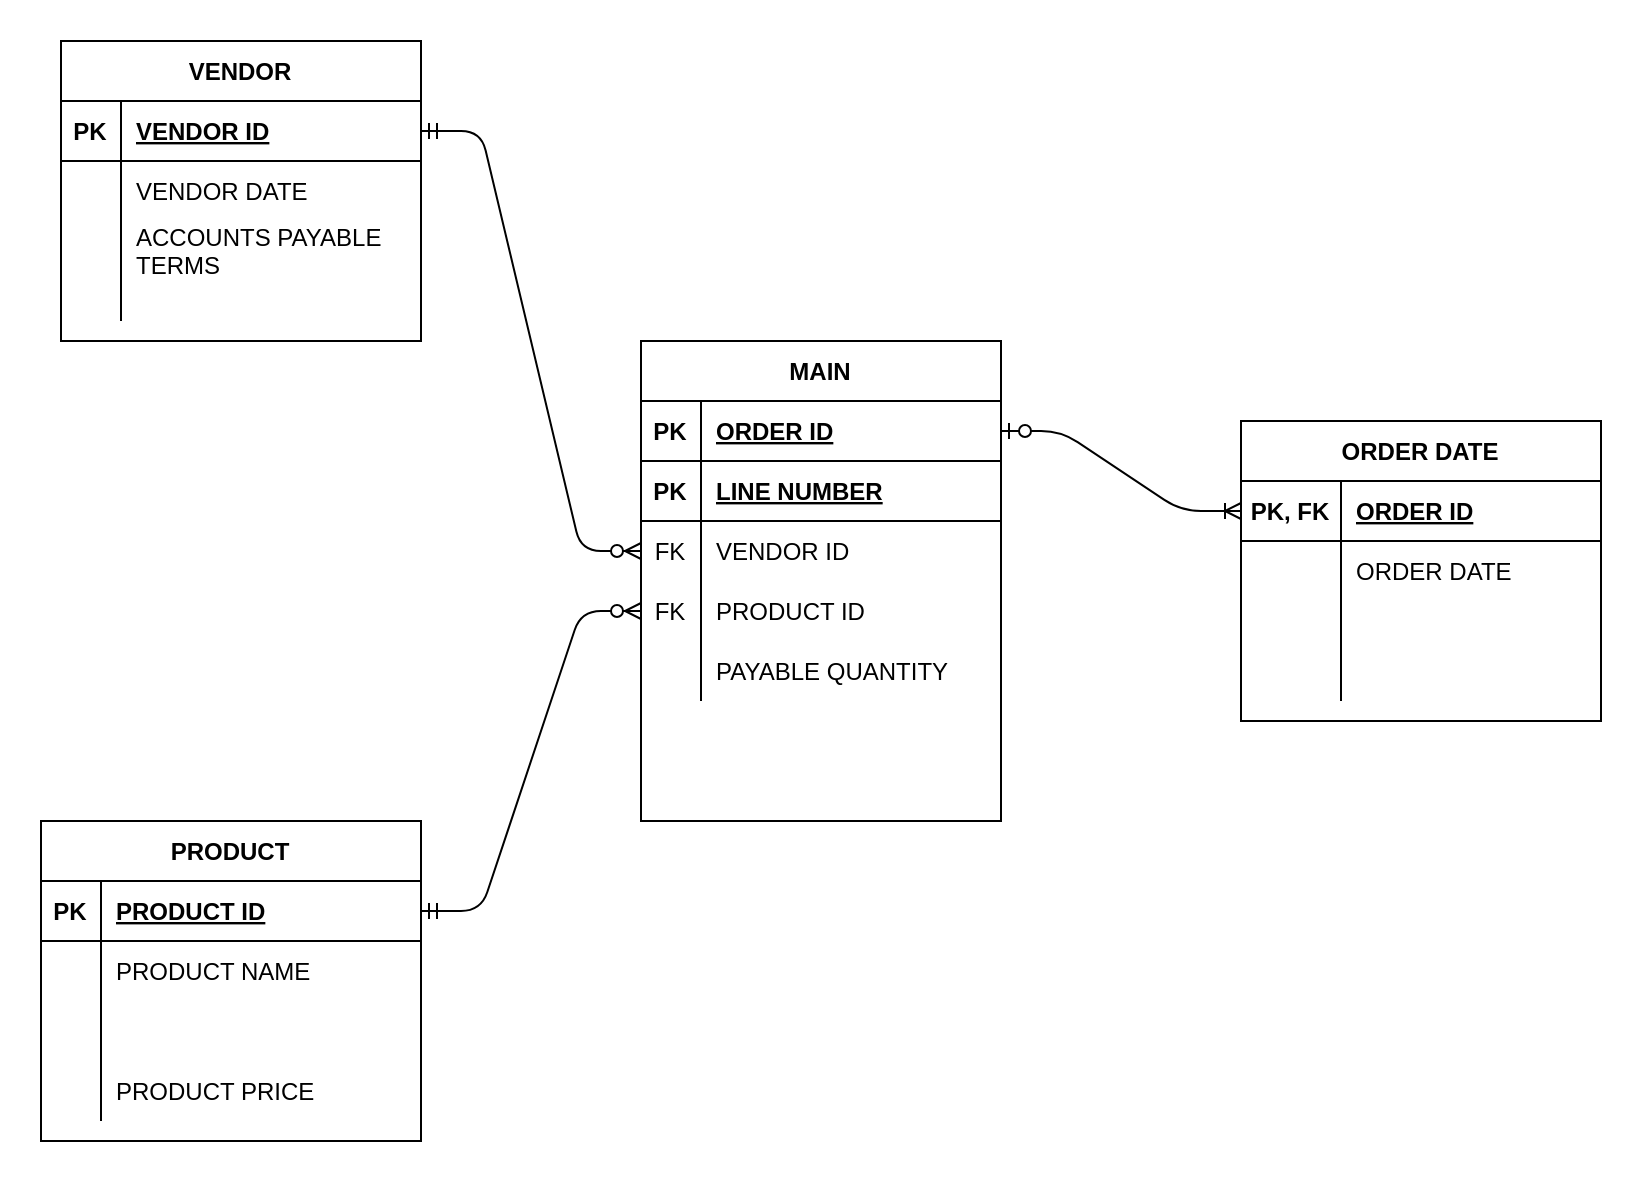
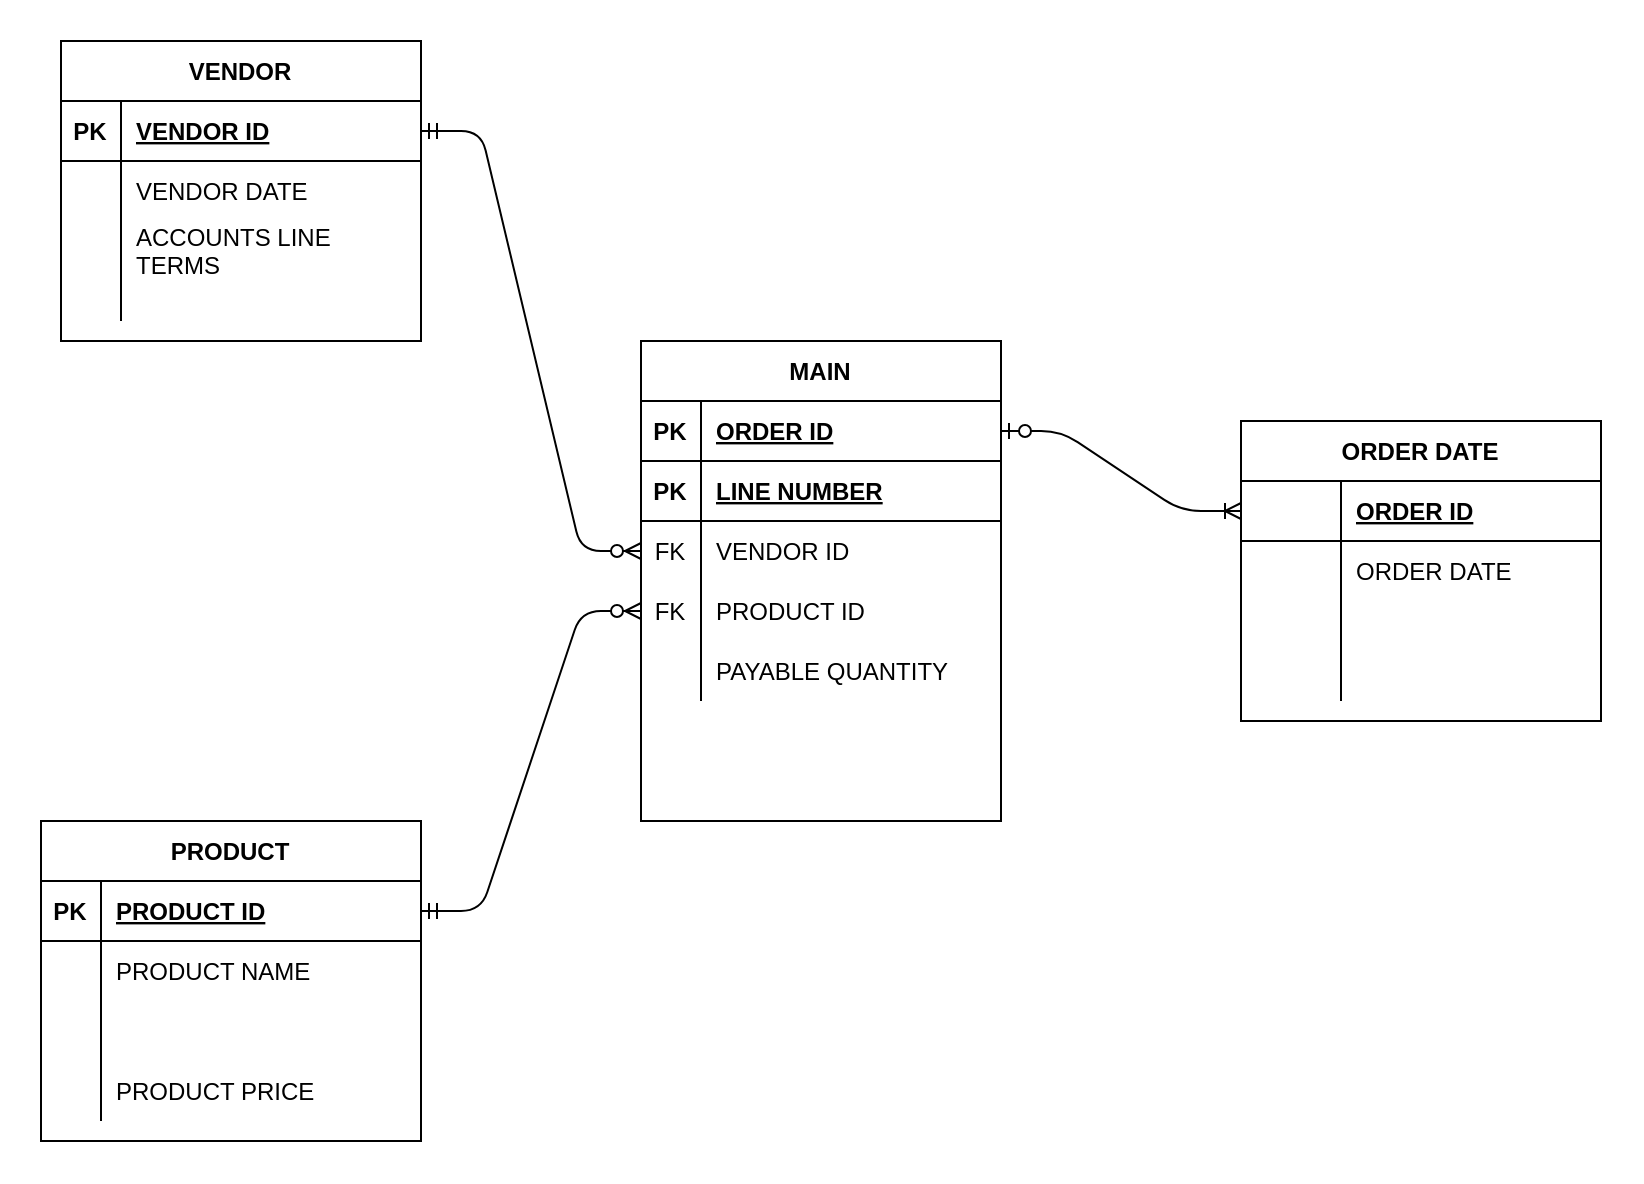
node "ACCOUNTS PAYABLE TERMS": label "ACCOUNTS PAYABLE TERMS" -> "ACCOUNTS LINE TERMS"
node "PK, FK": removed
